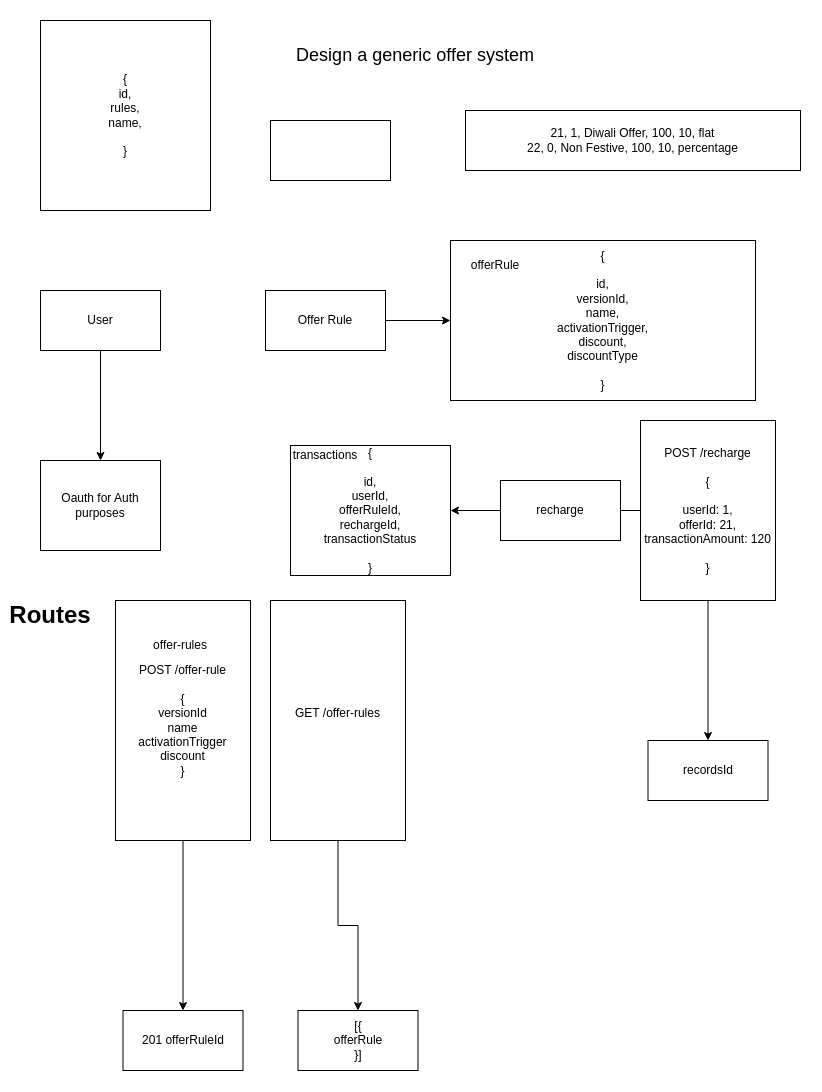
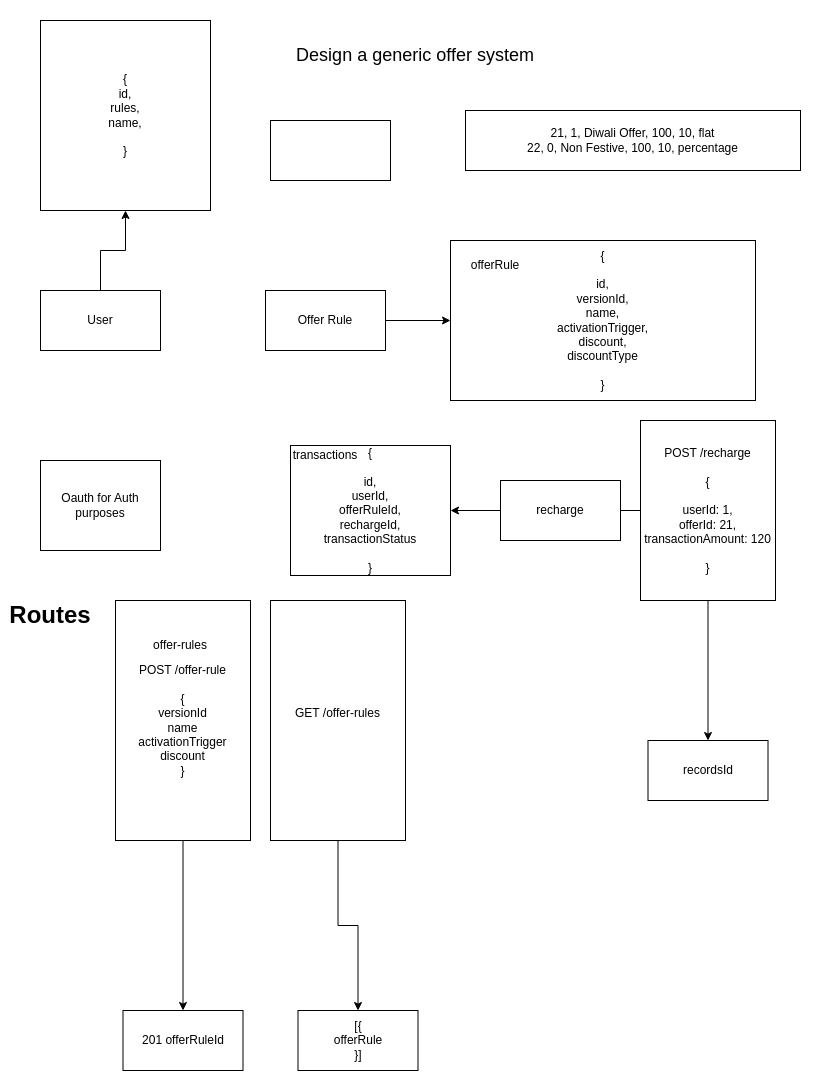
edge "User" -> "Oauth for Auth purposes": now "User" -> "{ id, rules, name, }"
